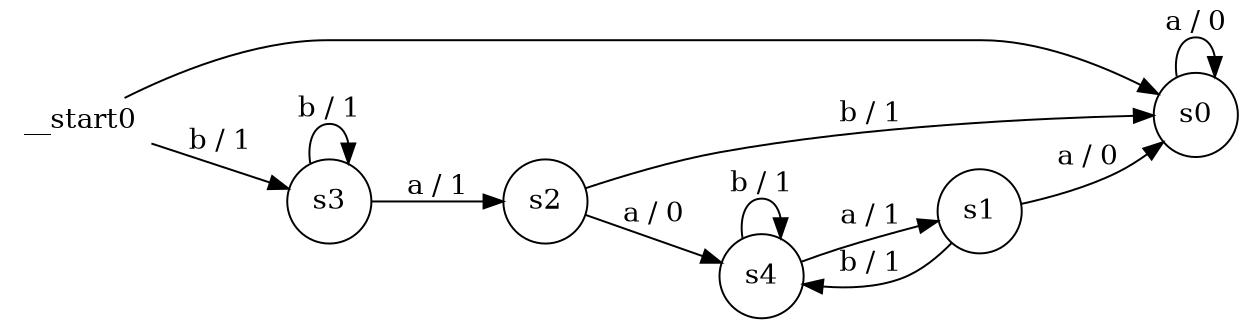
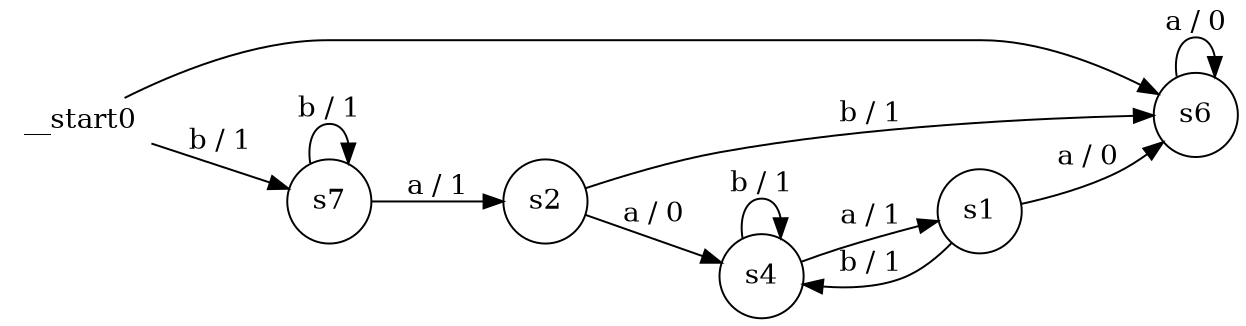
node "s0": label "s0" -> "s6"
node "s3": label "s3" -> "s7"
